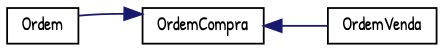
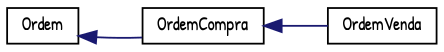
edge "Ordem" -> "OrdemCompra": reversed
